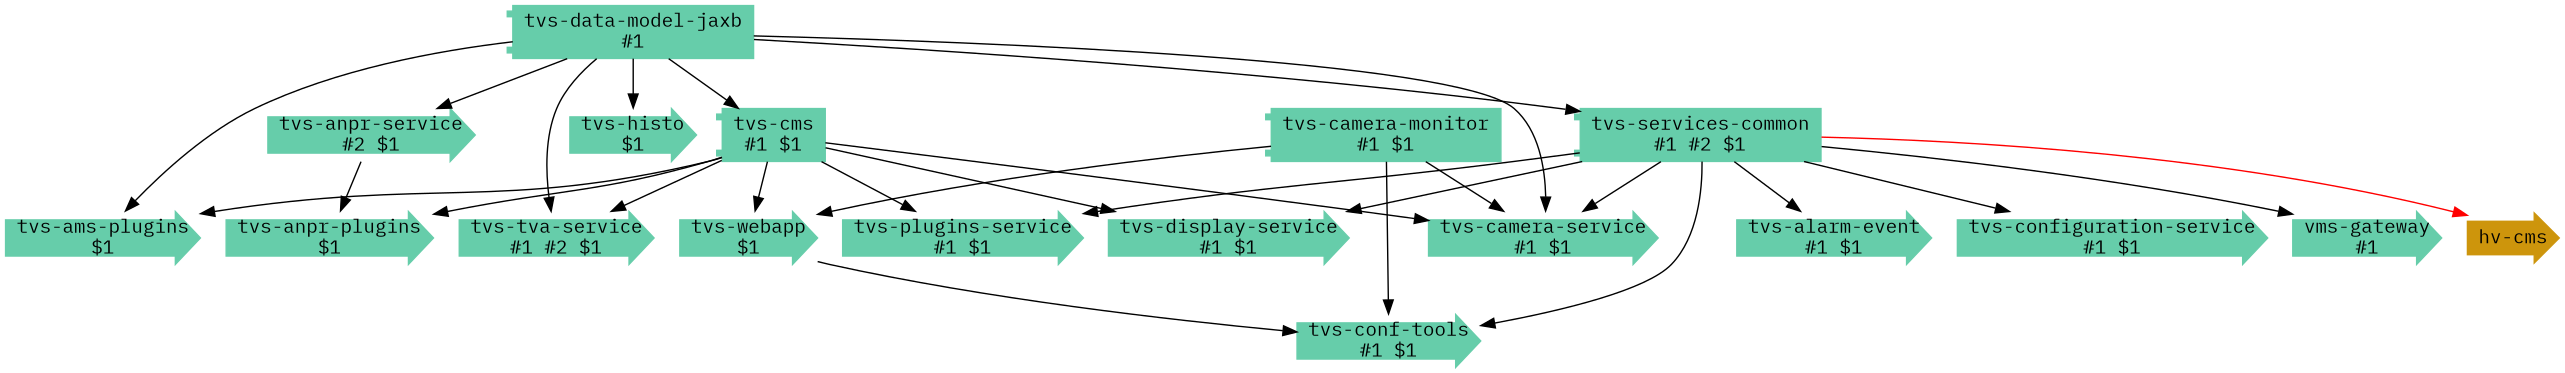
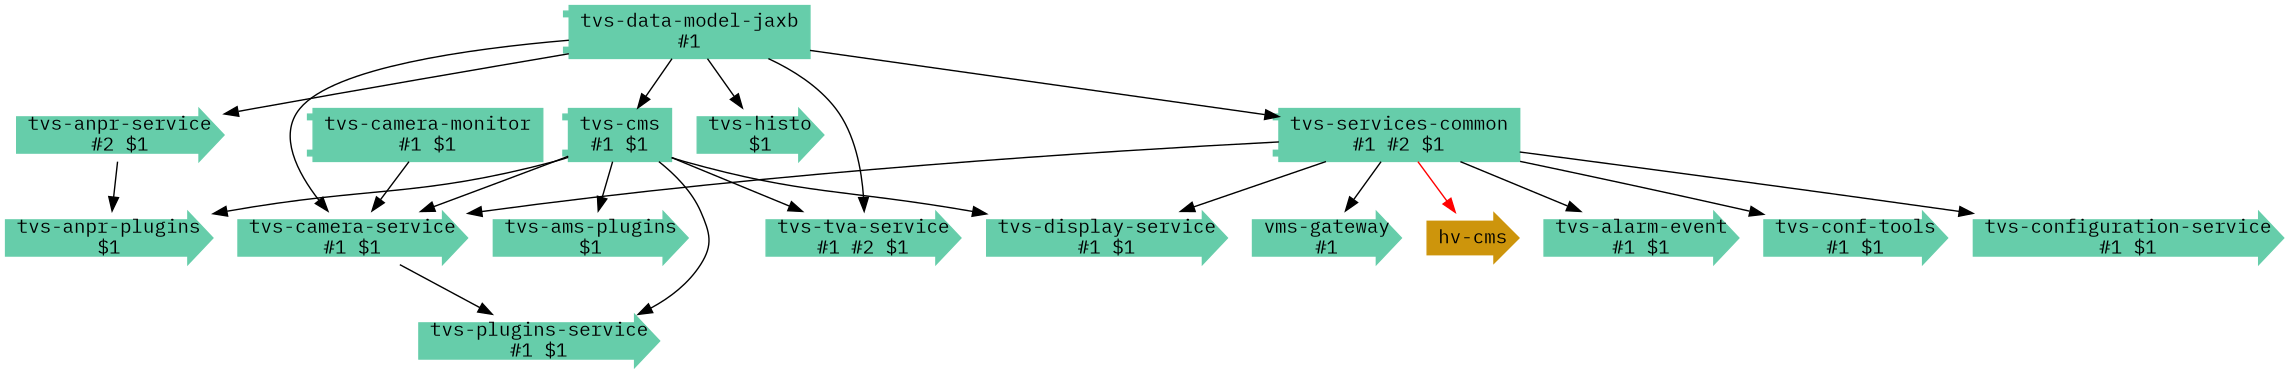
edge "tvs-data-model-jaxb #1" -> "tvs-ams-plugins $1": removed
edge "tvs-services-common #1 #2 $1" -> "tvs-plugins-service #1 $1": now "tvs-camera-service #1 $1" -> "tvs-plugins-service #1 $1"
edge "tvs-camera-monitor #1 $1" -> "tvs-conf-tools #1 $1": removed
node "tvs-webapp $1": removed
